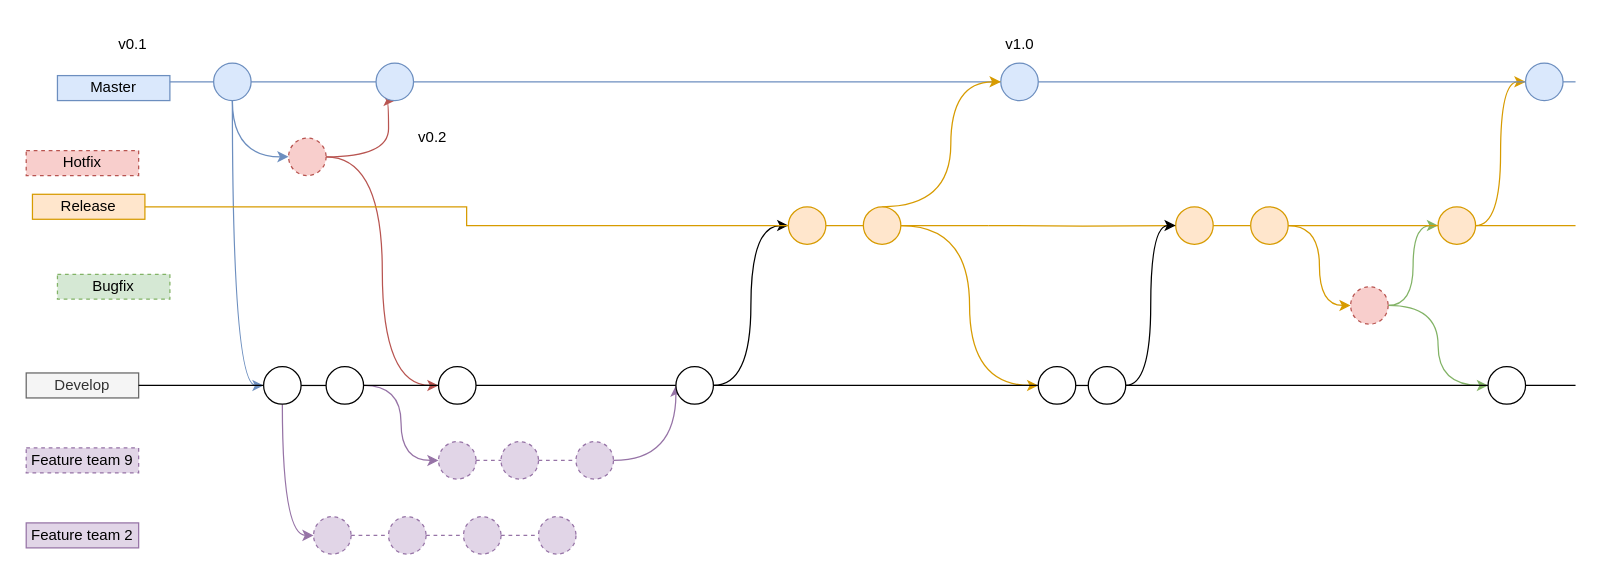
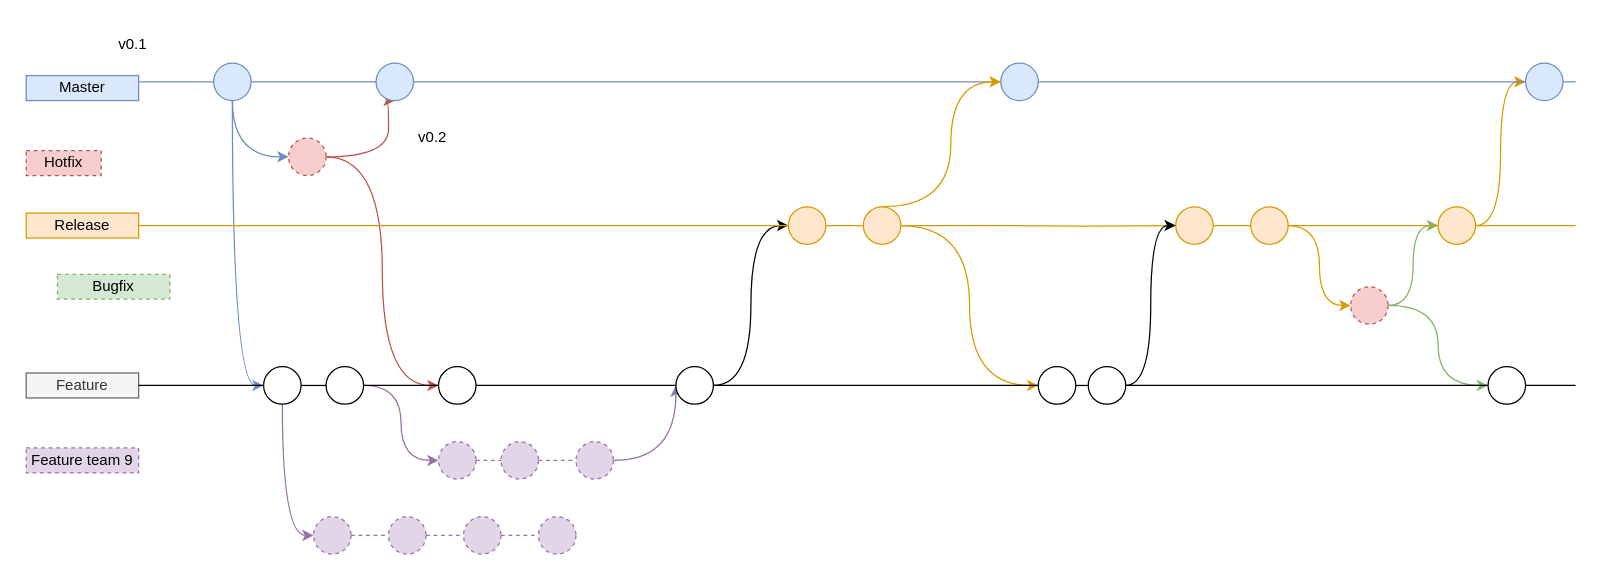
node "v1.0": removed
node "Master": moved (113, 88) -> (82, 88)
node "Hotfix": size 113x25 -> 75x25
node "Release": moved (88, 207) -> (82, 226)
node "Develop": label "Develop" -> "Feature"
node "Feature team 2": removed
